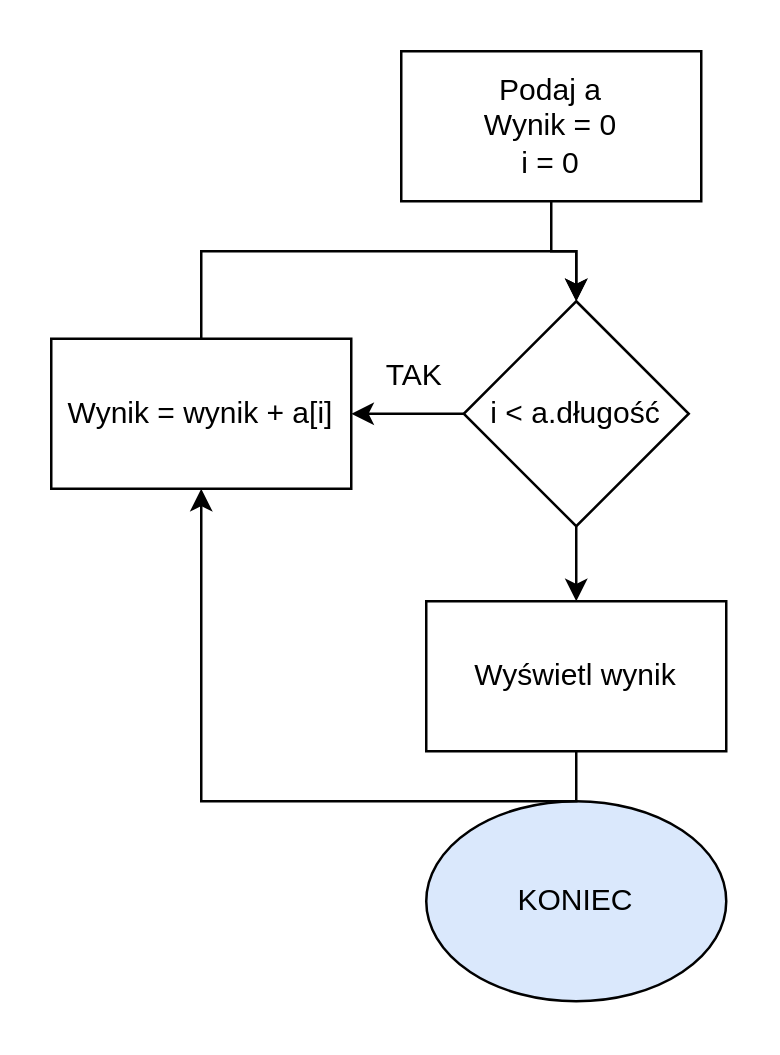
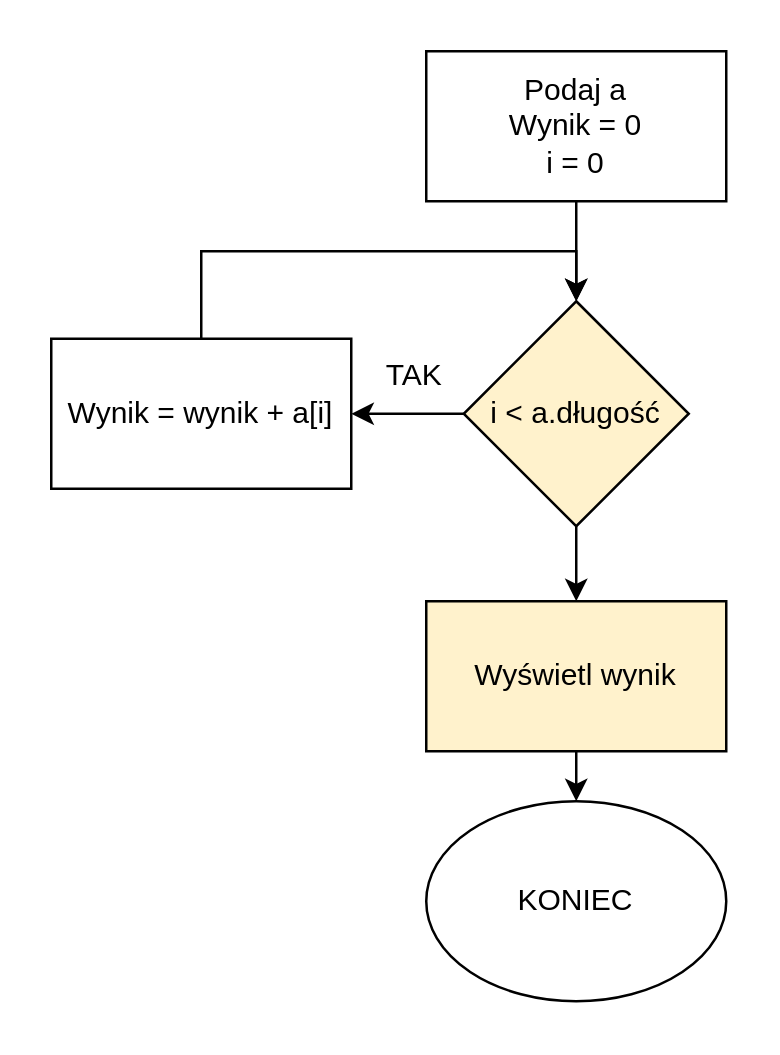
node "Podaj a Wynik = 0 i = 0": moved (551, 126) -> (576, 126)
node "i < a.długość": fillcolor #ffffff -> #fff2cc
node "Wyświetl wynik": fillcolor #ffffff -> #fff2cc
edge "Wyświetl wynik" -> "Wynik = wynik + a[i]": now "Wyświetl wynik" -> "KONIEC"
node "KONIEC": fillcolor #dae8fc -> #ffffff
